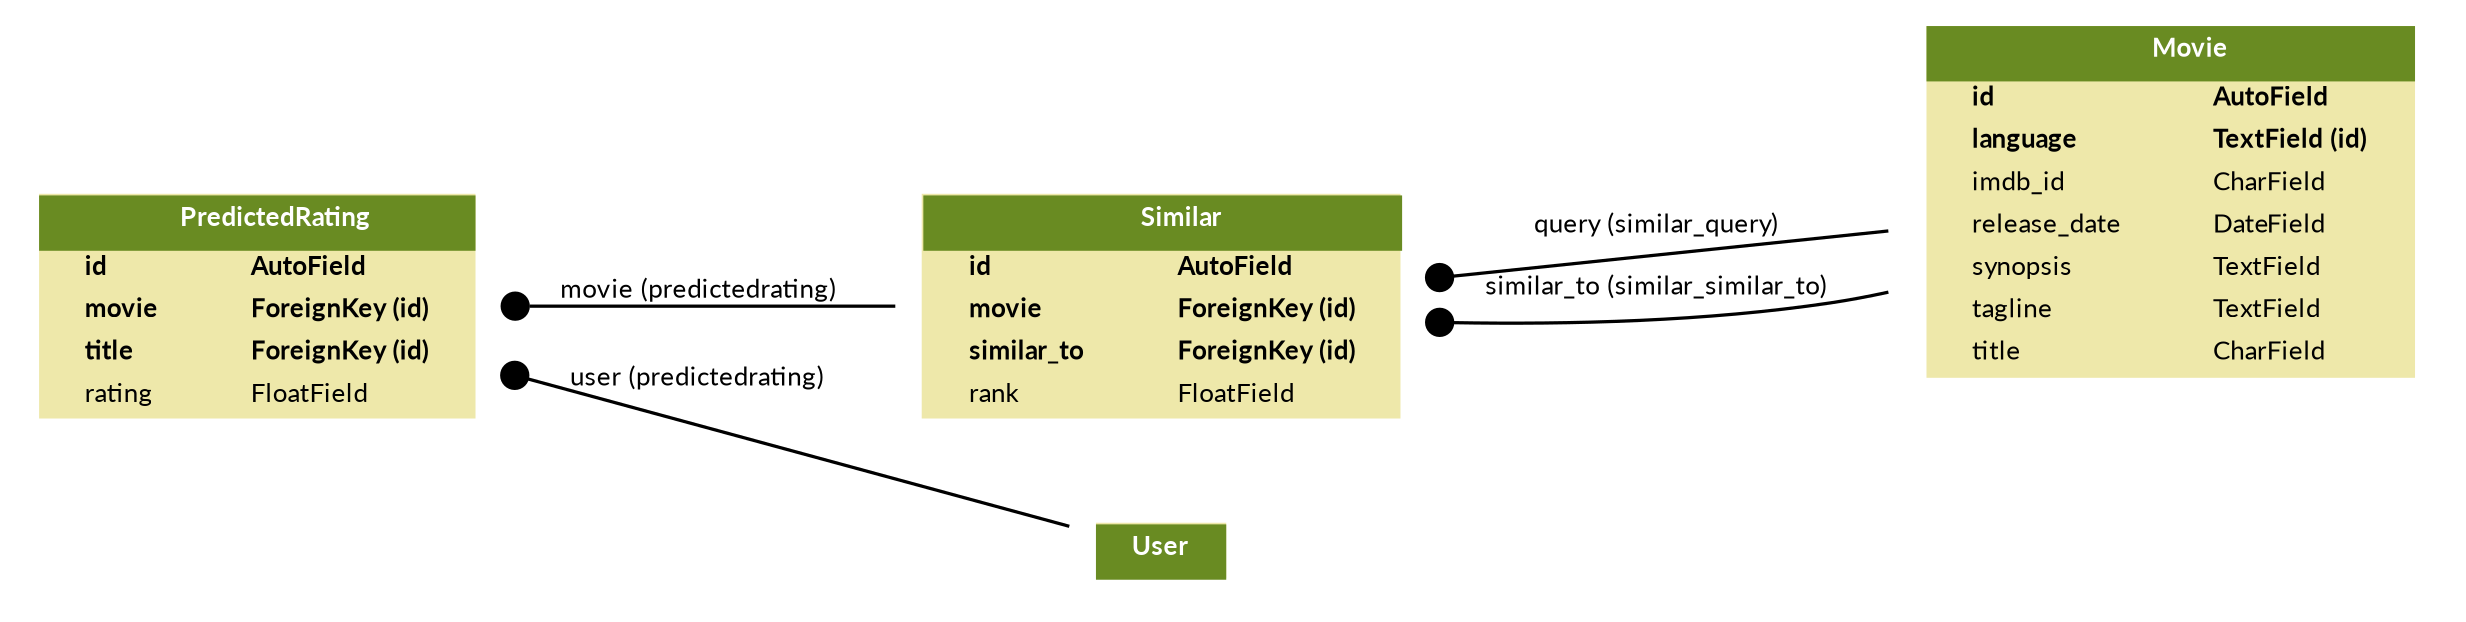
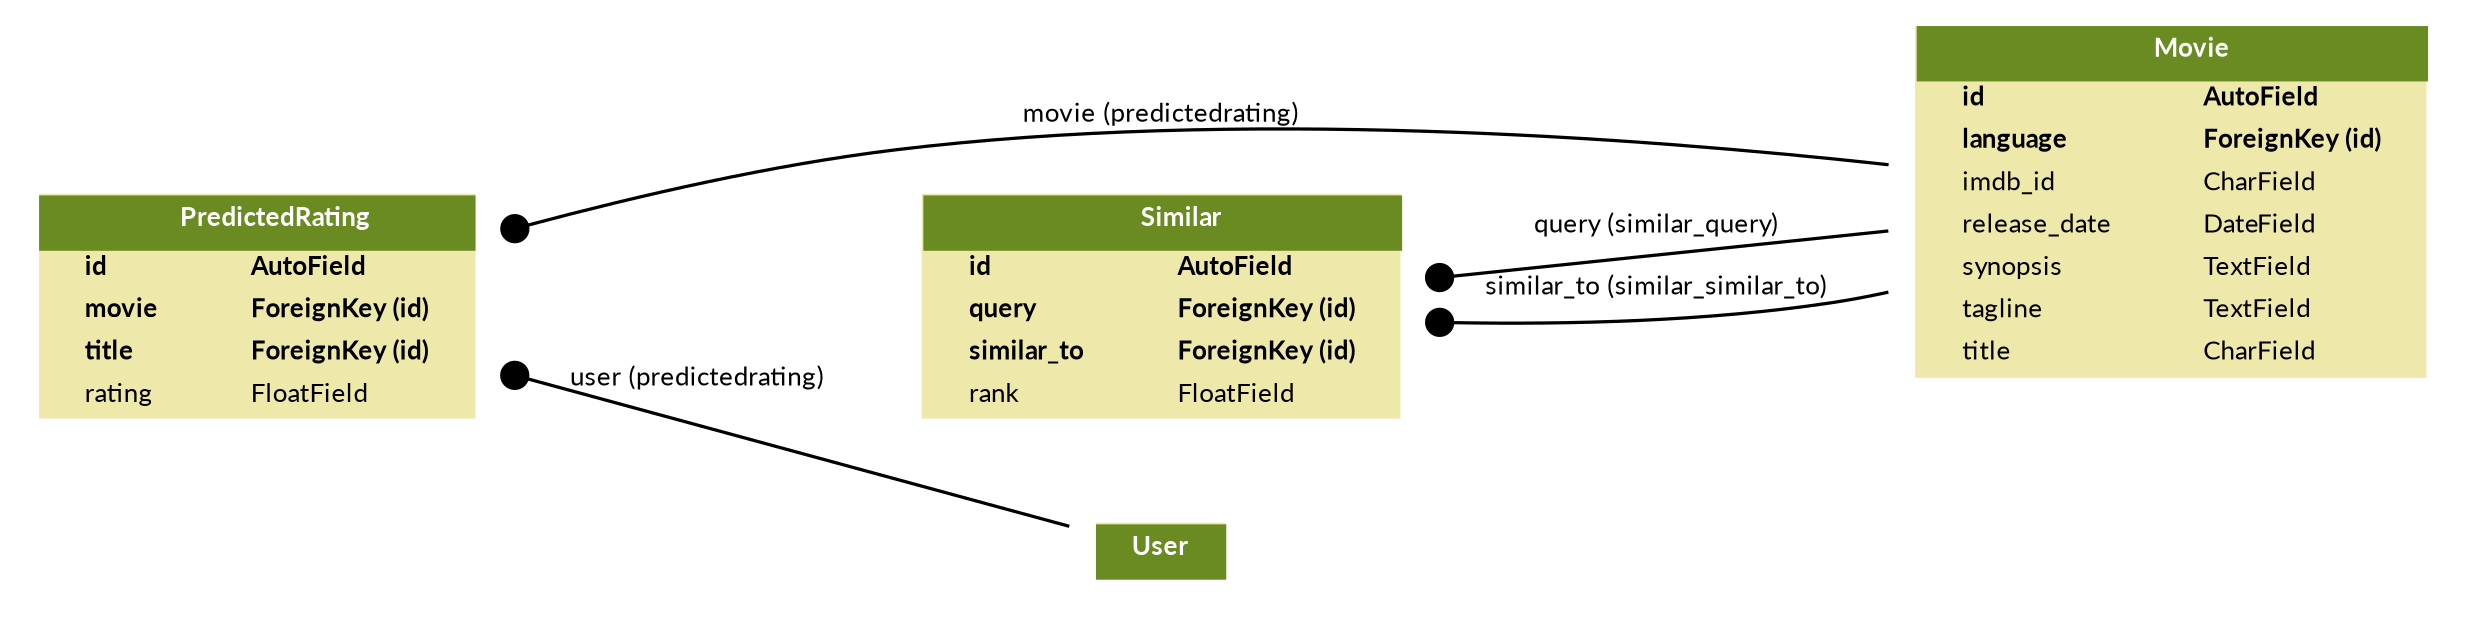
node "Movie": text "TextField (id)" -> "ForeignKey (id)"
edge "PredictedRating" -- "Similar": now "PredictedRating" -- "Movie"
node "Similar": text "movie" -> "query"
